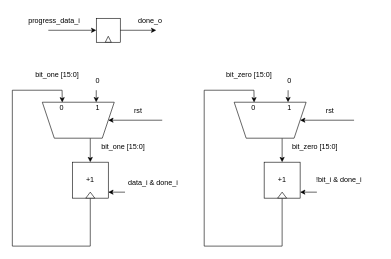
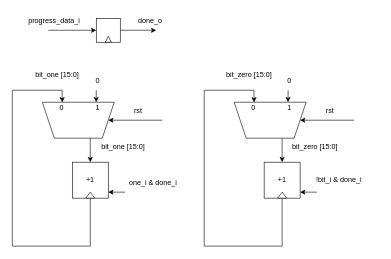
node "data_i & done_i": label "data_i & done_i" -> "one_i & done_i"
